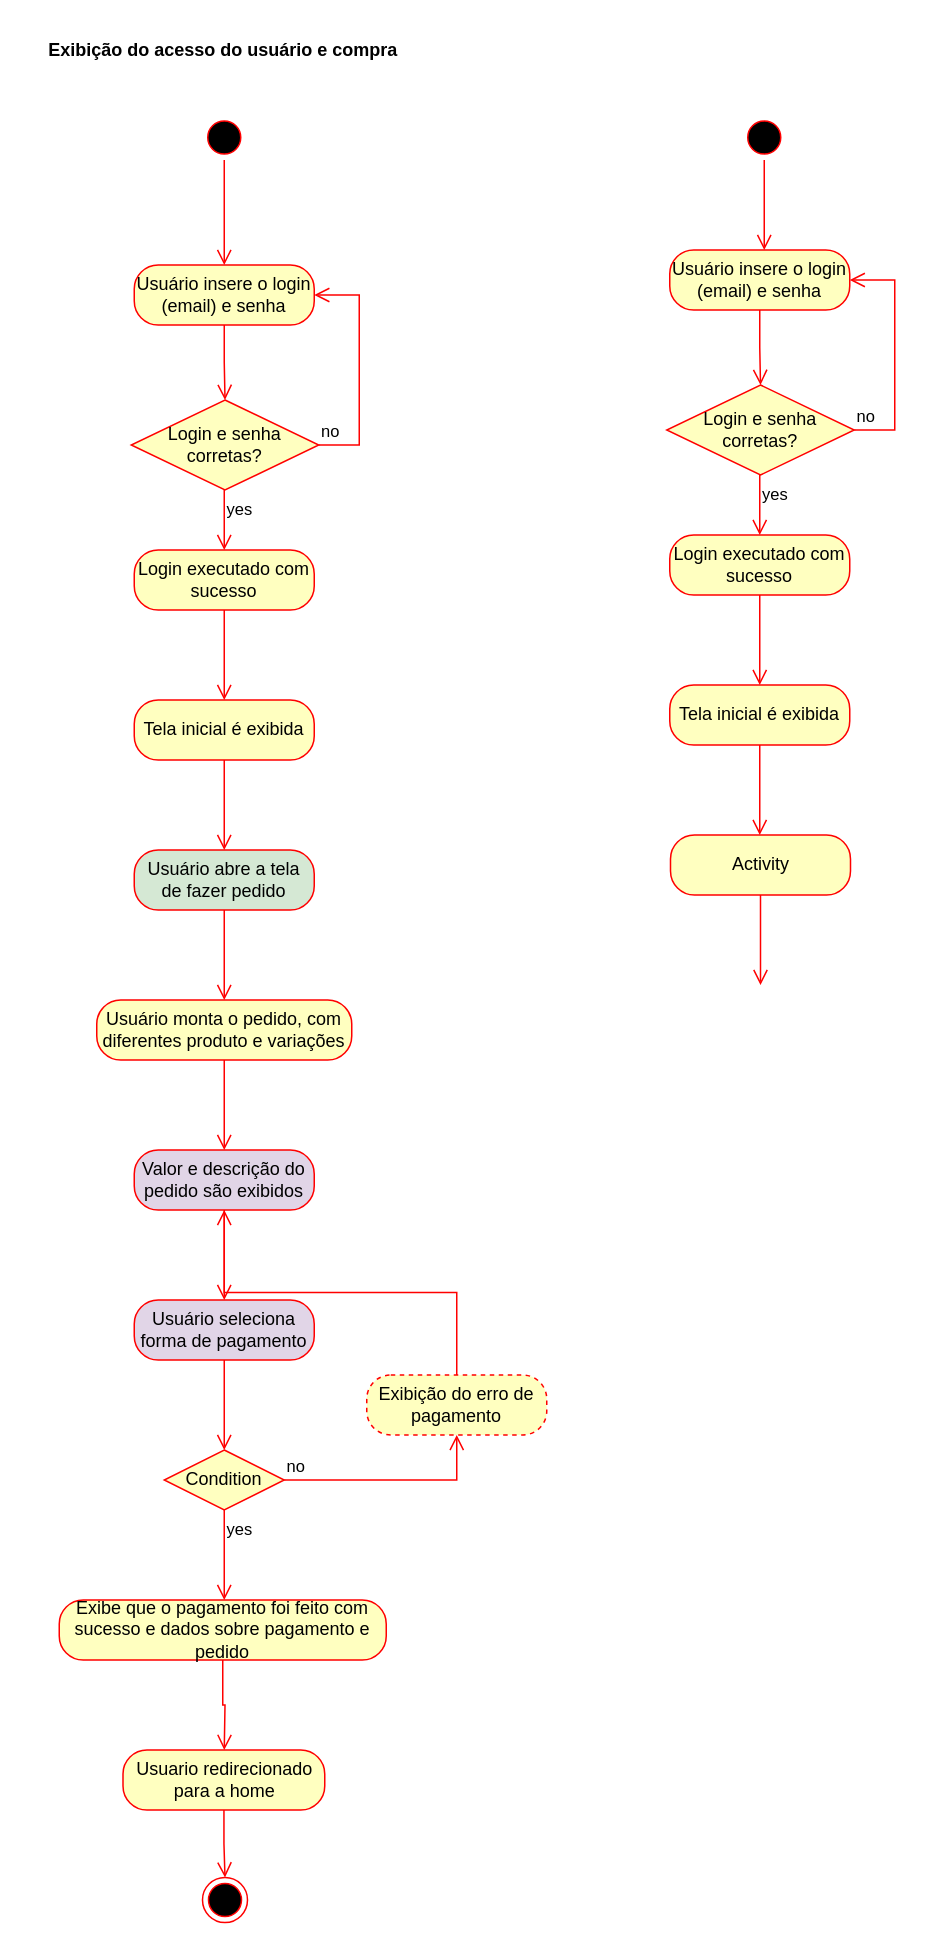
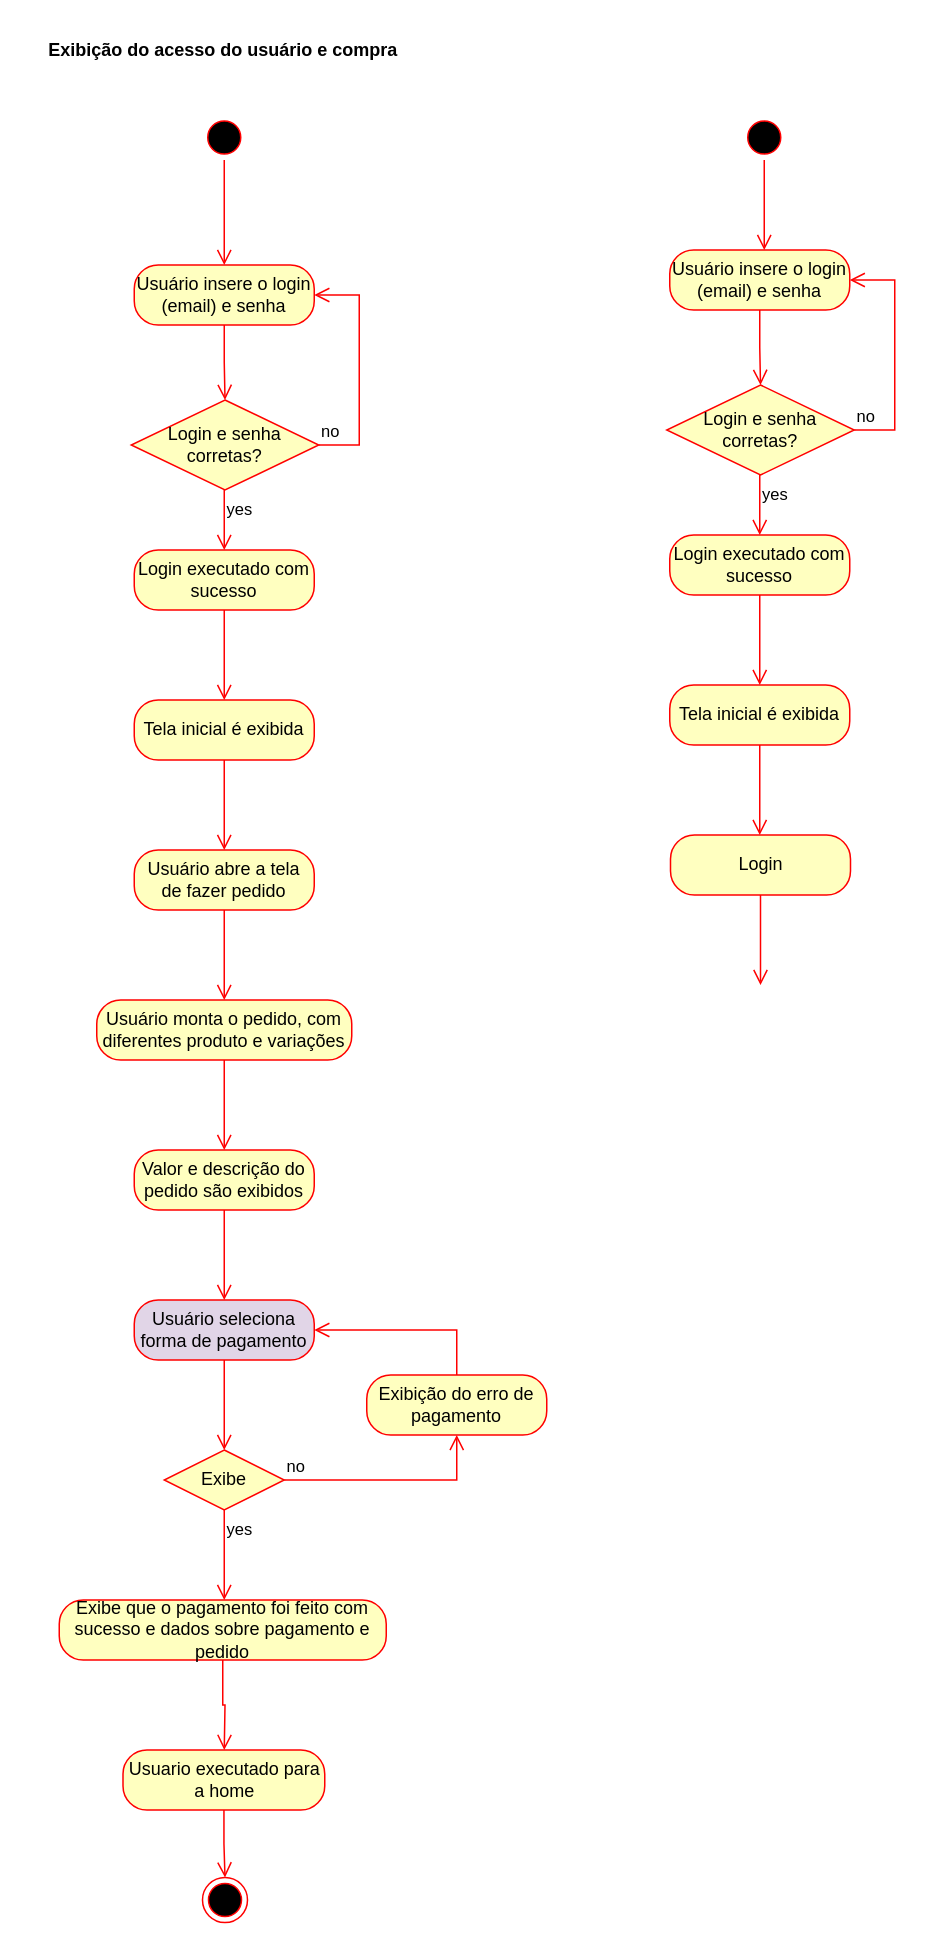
node "Activity": label "Activity" -> "Login"
node "Usuário abre a tela de fazer pedido": fillcolor #d5e8d4 -> #ffffc0
node "Valor e descrição do pedido são exibidos": fillcolor #e1d5e7 -> #ffffc0
edge "Exibição do erro de pagamento" -> "Valor e descrição do pedido são exibidos": now "Exibição do erro de pagamento" -> "Usuário seleciona forma de pagamento"
node "Exibição do erro de pagamento": style dashed -> solid
node "Condition": label "Condition" -> "Exibe"
node "Usuario redirecionado para a home": label "Usuario redirecionado para a home" -> "Usuario executado para a home"
